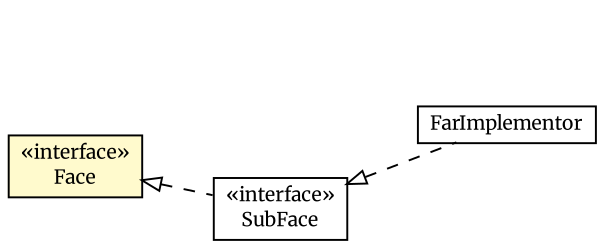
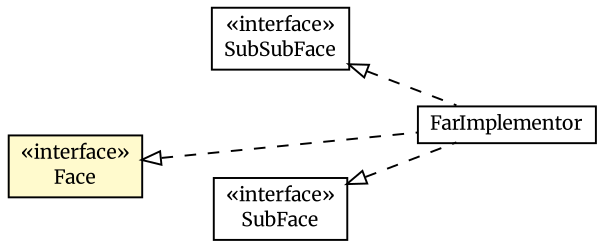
node "SubSubFace": added
edge "SubFace" -> "Face": now "FarImplementor" -> "Face"
